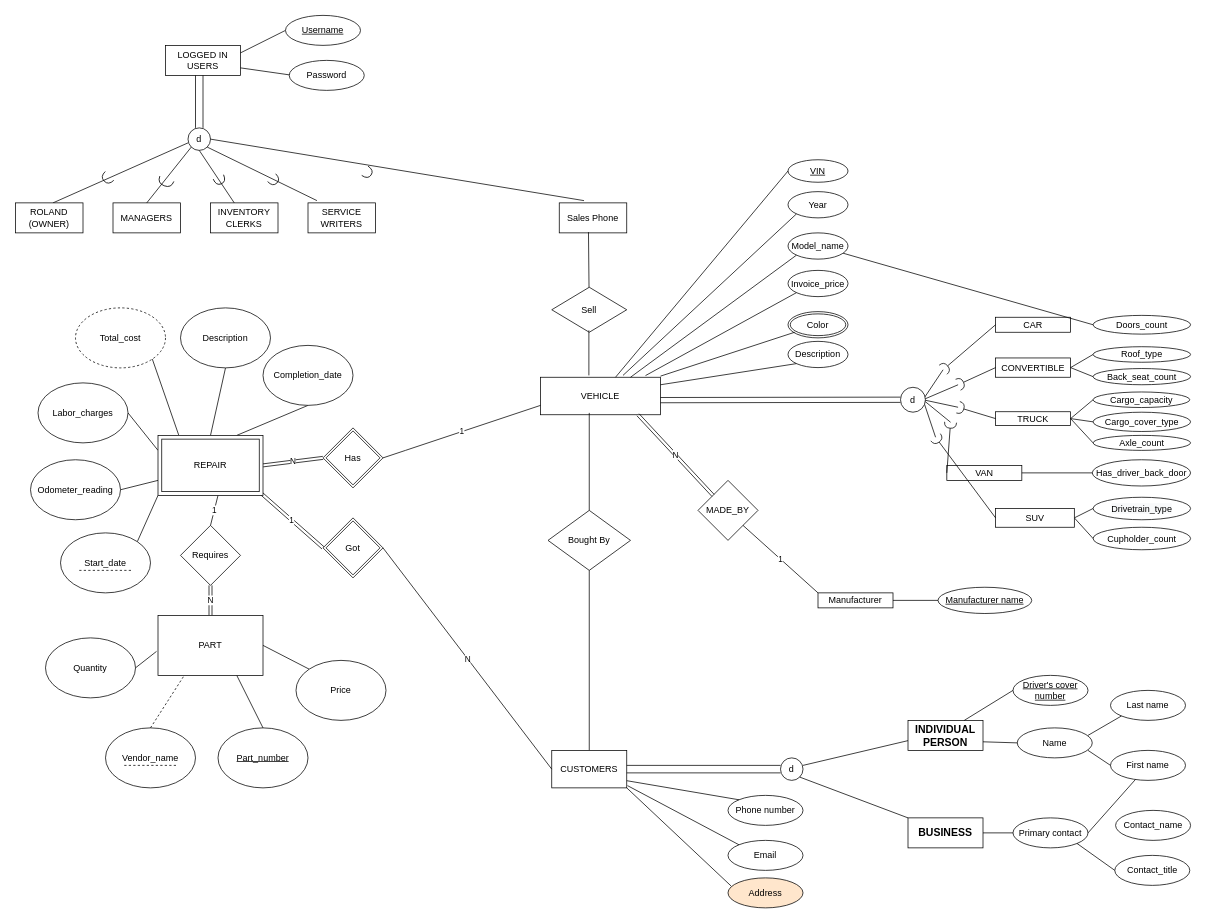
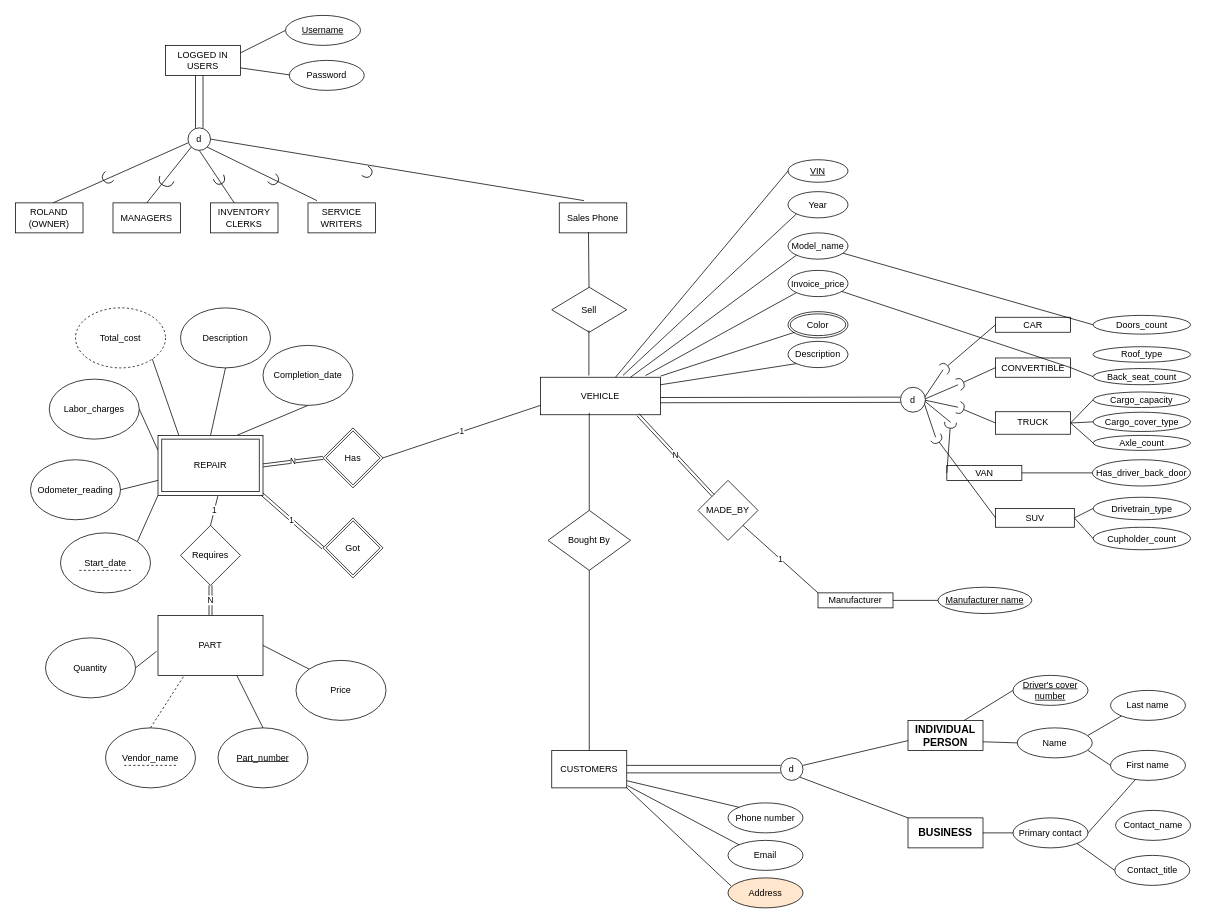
edge "Roof_type" -- "CONVERTIBLE": now "Invoice_price" -- "CONVERTIBLE"
node "Labor_charges": moved (83, 413) -> (94, 409)
node "TRUCK": size 75x14 -> 75x23
edge "Got" -- "CUSTOMERS": removed, label "N"
node "Phone number": moved (765, 810) -> (765, 818)
